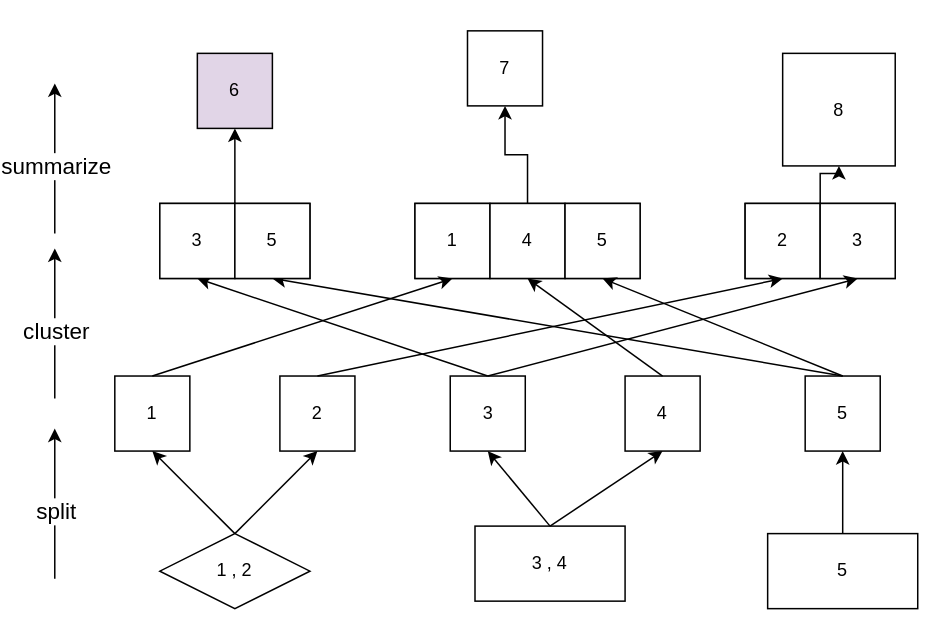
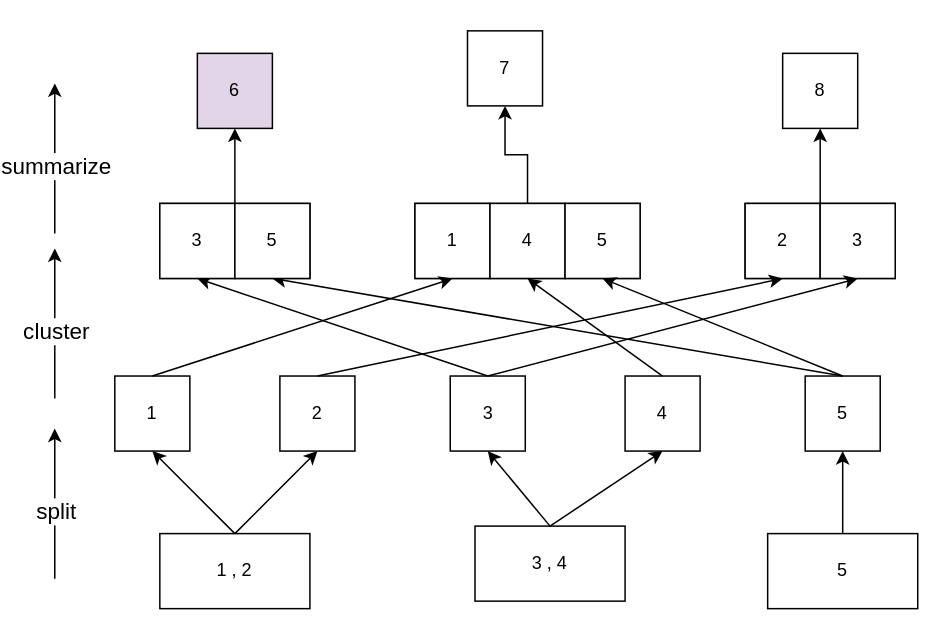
node "8": size 113x113 -> 75x75
node "1 , 2": shape diamond -> rectangle
